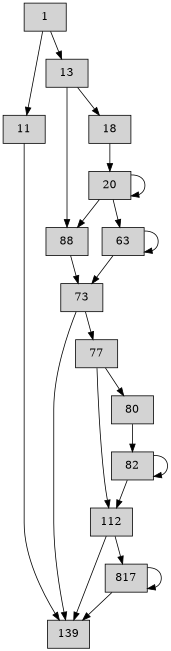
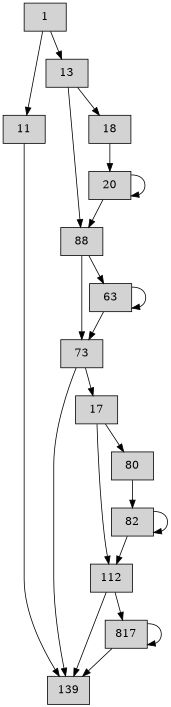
edge "20" -> "63": now "88" -> "63"
node "77": label "77" -> "17"
